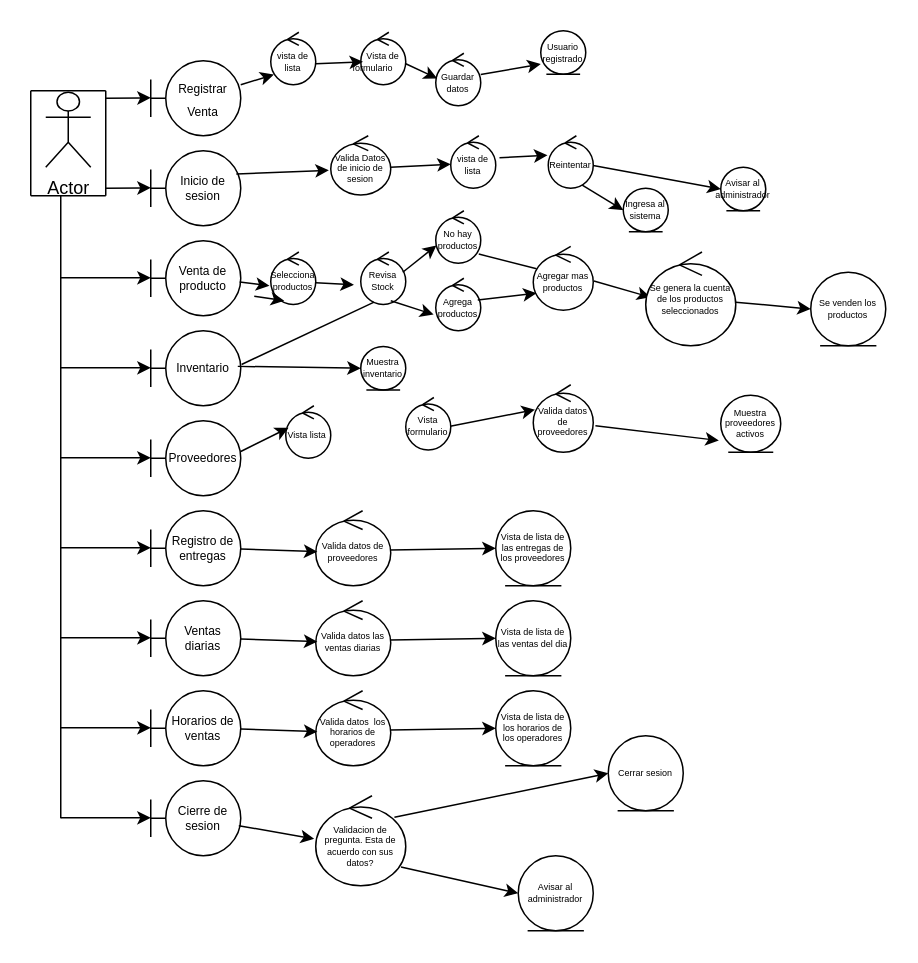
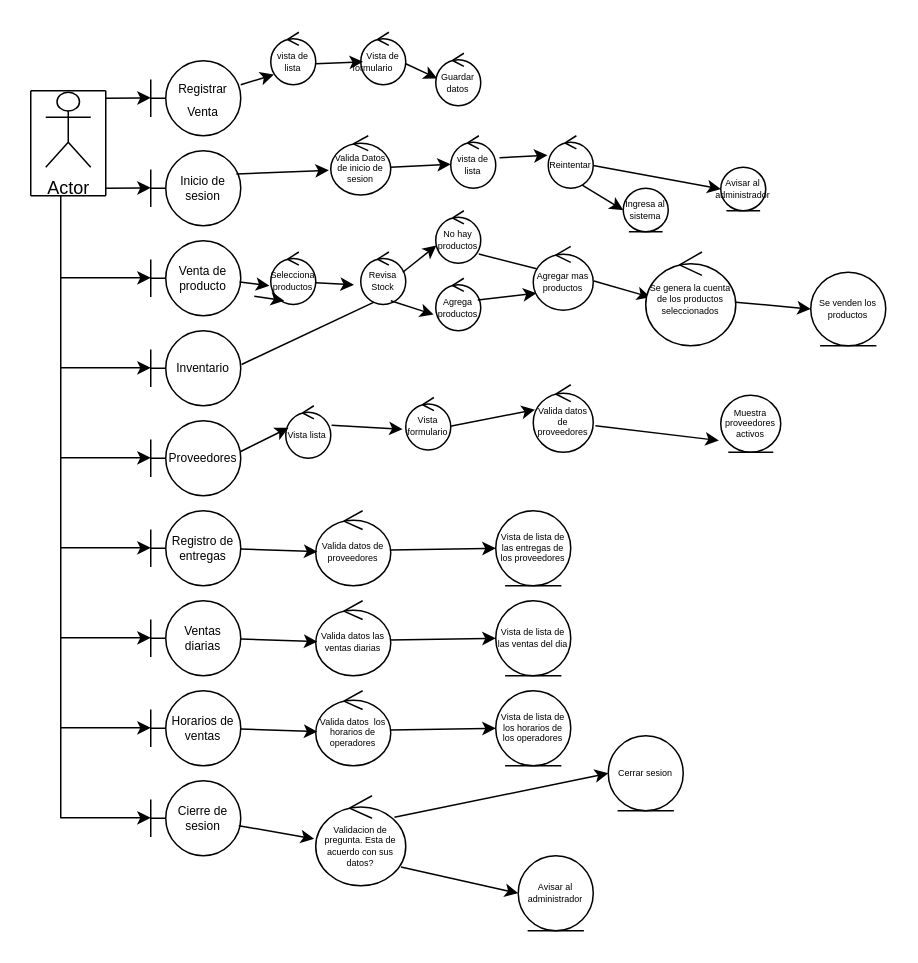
node "Usuario registrado": removed
edge "Guardar datos" -> "Usuario registrado": removed
edge "Inventario" -> "Muestra inventario": removed
node "Muestra inventario": removed
edge "Vista lista" -> "Vista formulario": added
